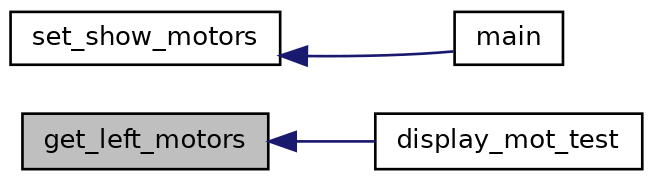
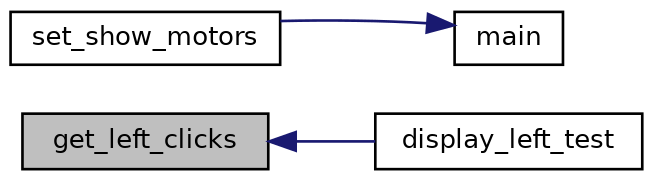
edge "main" -> "set_show_motors": reversed
node "get_left_motors": label "get_left_motors" -> "get_left_clicks"
node "display_mot_test": label "display_mot_test" -> "display_left_test"
